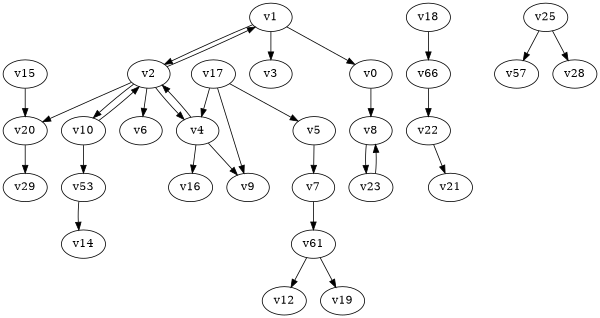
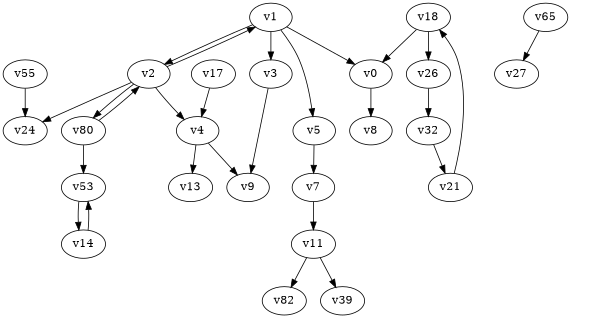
node "v25": label "v25" -> "v65"
edge "v18" -> "v0": added
node "v15": label "v15" -> "v55"
node "v66": label "v66" -> "v26"
node "v57": label "v57" -> "v27"
node "v28": removed
edge "v17" -> "v5": now "v1" -> "v5"
edge "v21" -> "v18": added
edge "v4" -> "v2": removed
edge "v17" -> "v9": now "v3" -> "v9"
node "v20": label "v20" -> "v24"
node "v10": label "v10" -> "v80"
node "v6": removed
node "v22": label "v22" -> "v32"
node "v29": removed
node "v16": label "v16" -> "v13"
node "v23": removed
edge "v14" -> "v53": added
node "v61": label "v61" -> "v11"
node "v12": label "v12" -> "v82"
node "v19": label "v19" -> "v39"
